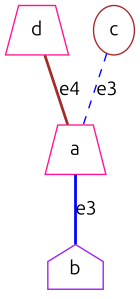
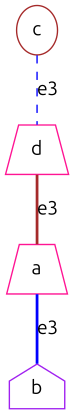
edge "c" -- "a": now "c" -- "d"
edge "d" -- "a": label "e4" -> "e3"
